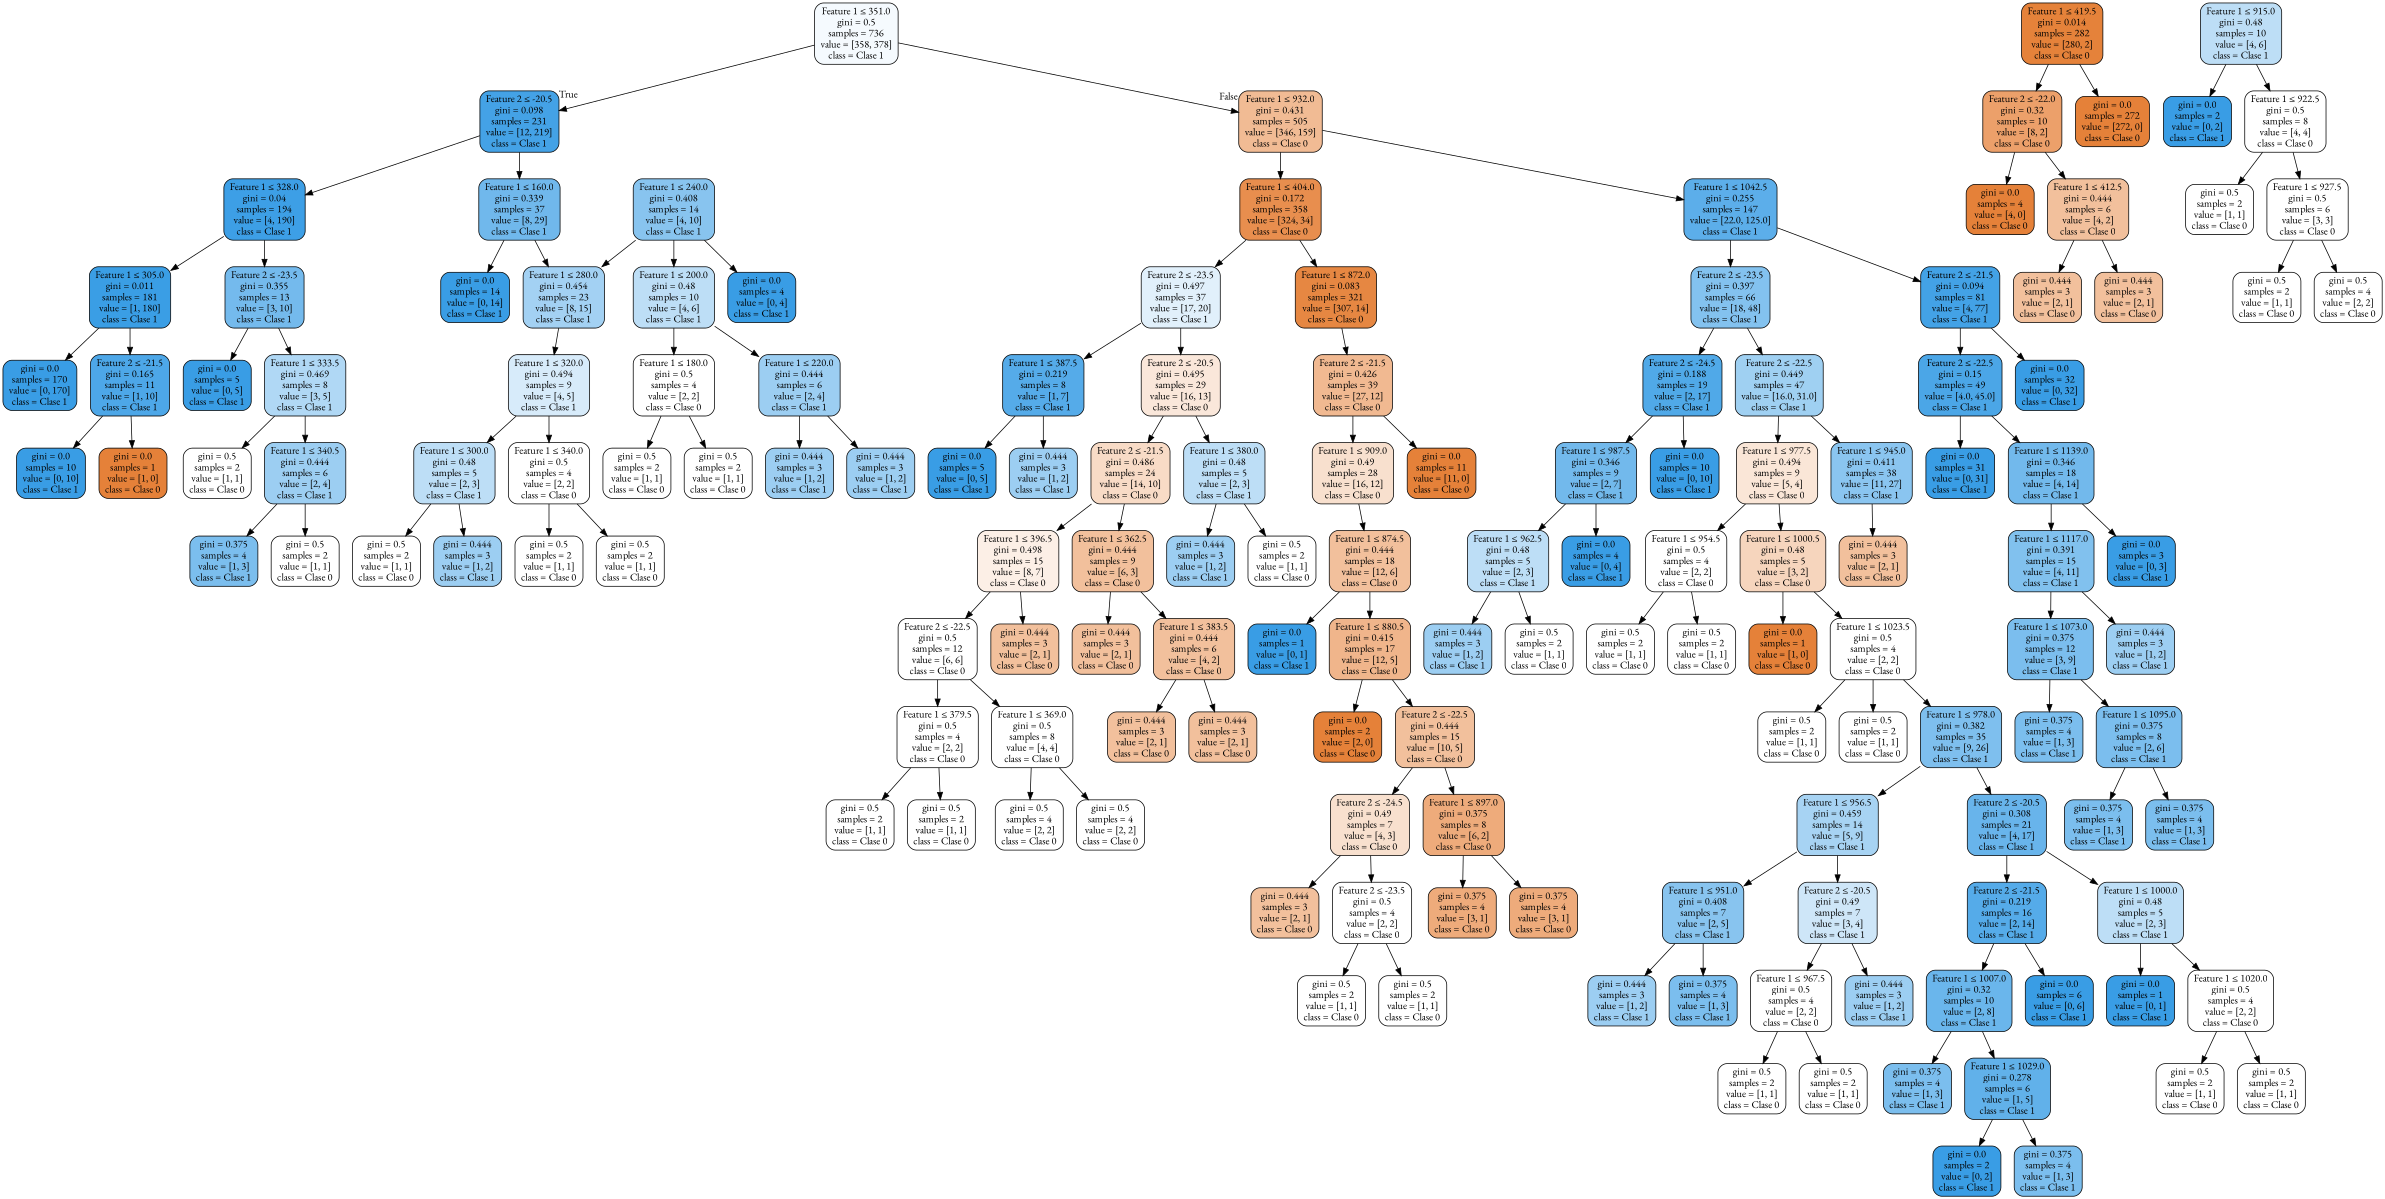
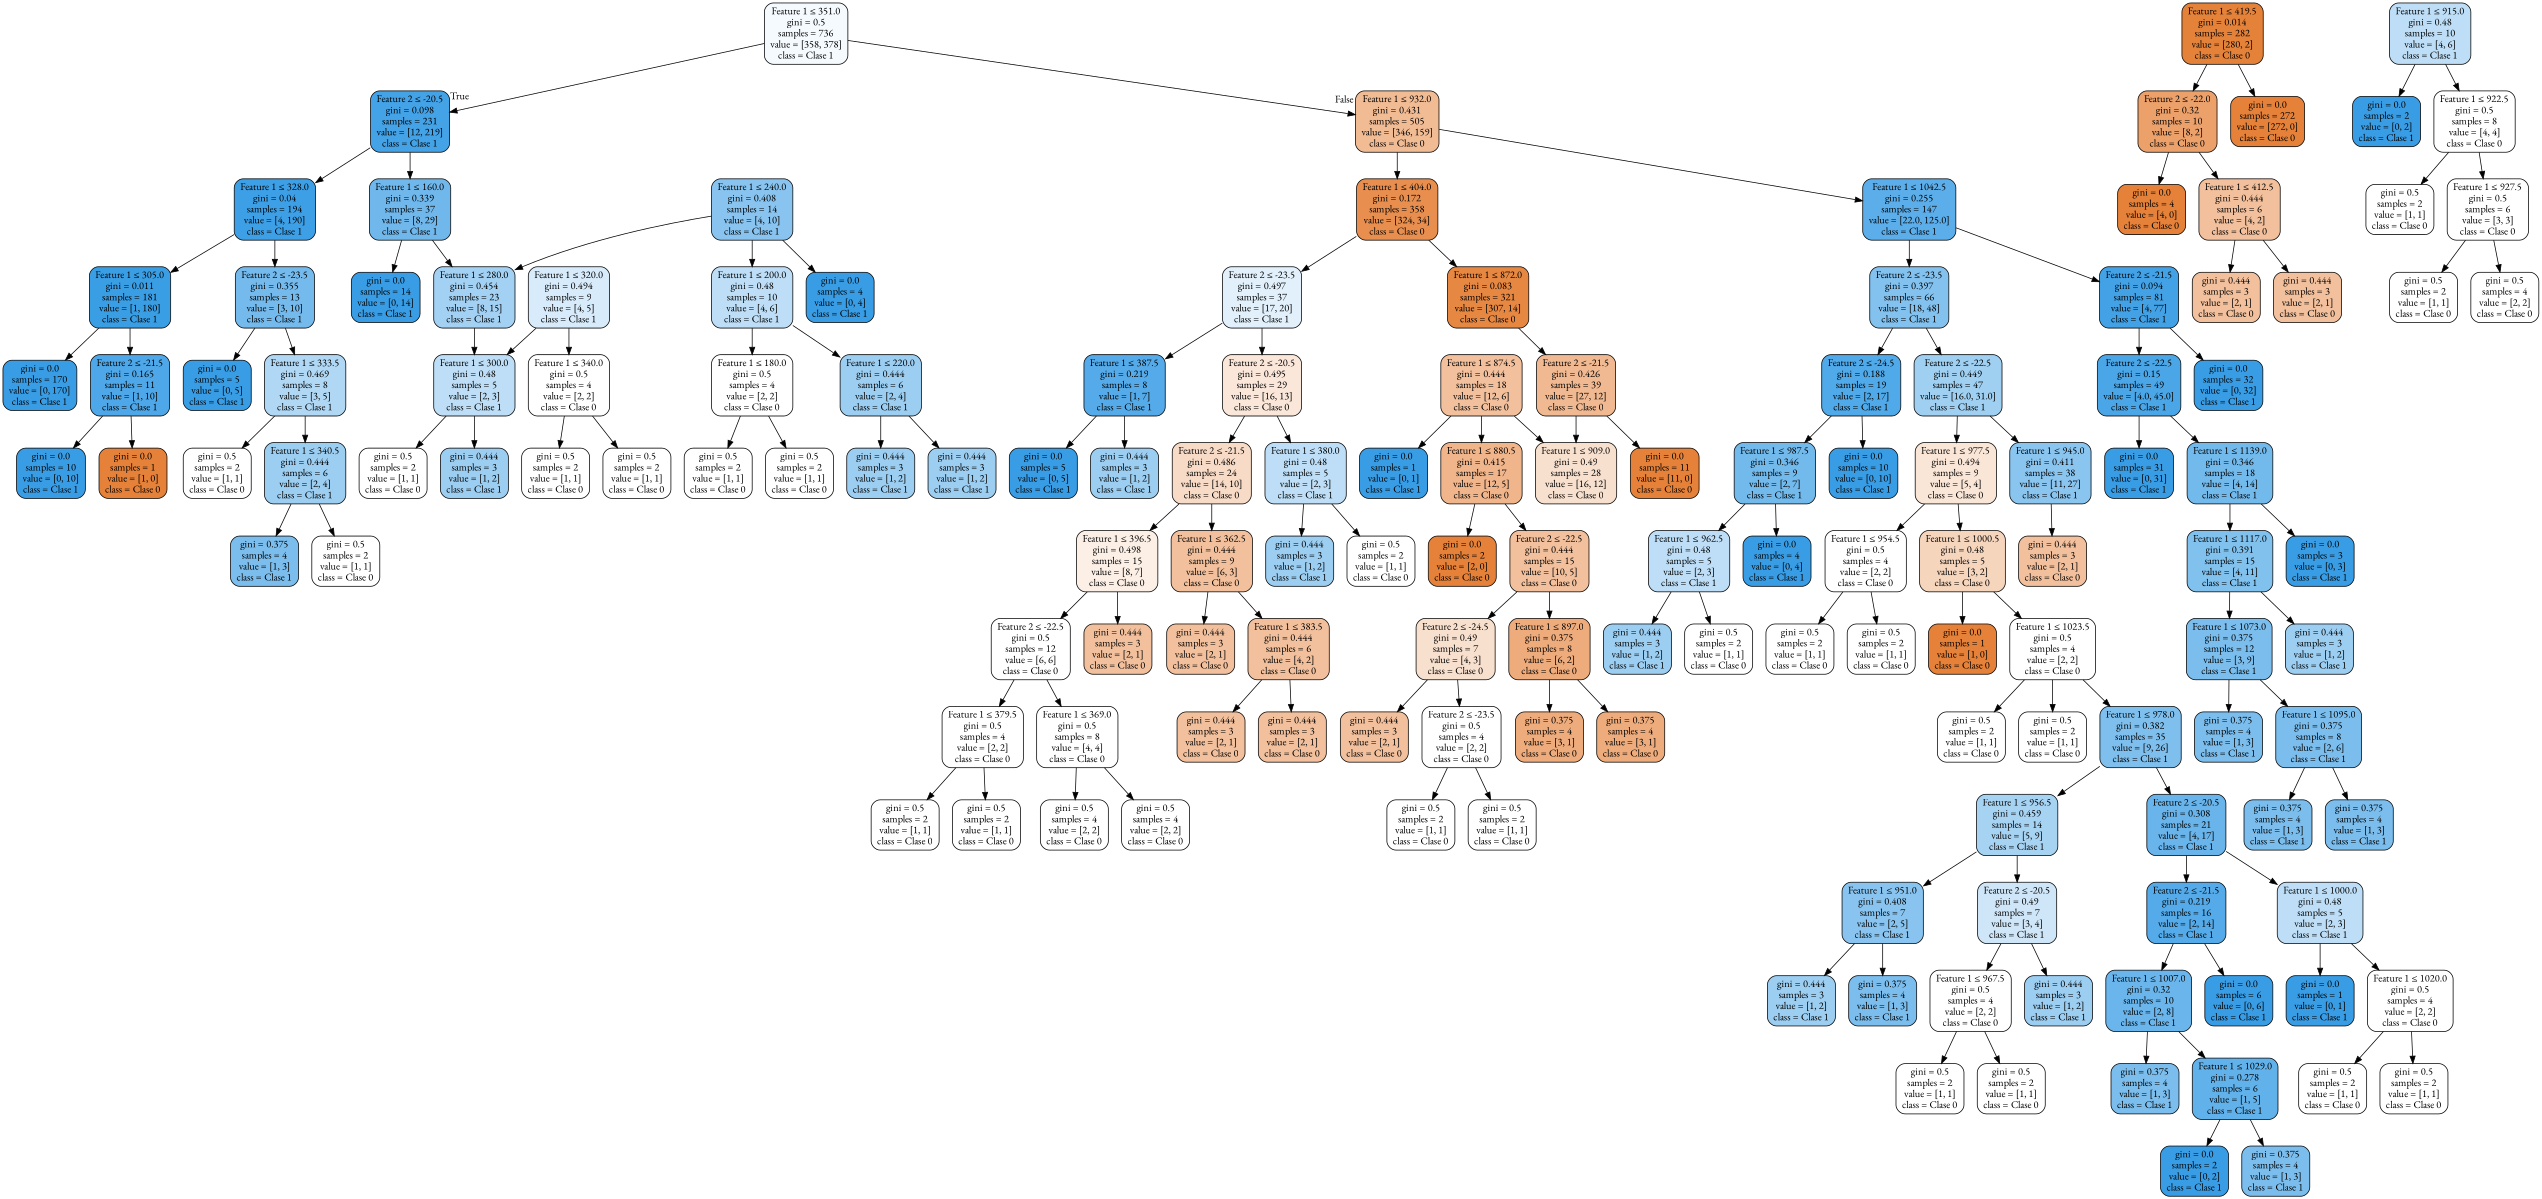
edge "Feature 1 ≤ 280.0" -> "Feature 1 ≤ 320.0": now "Feature 1 ≤ 280.0" -> "Feature 1 ≤ 300.0"
edge "Feature 1 ≤ 909.0" -> "Feature 1 ≤ 874.5": reversed
